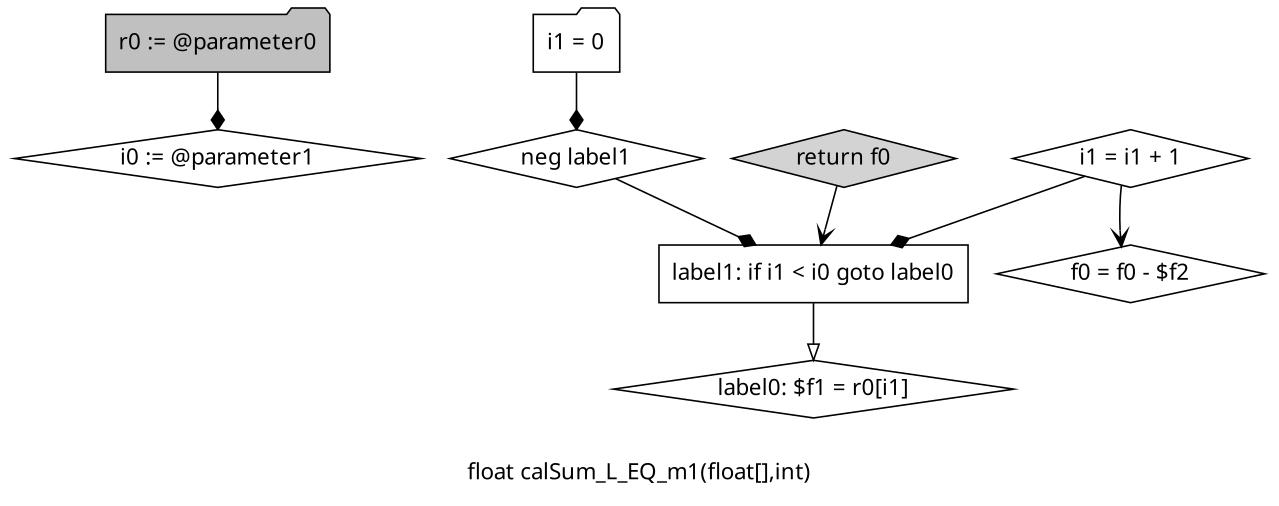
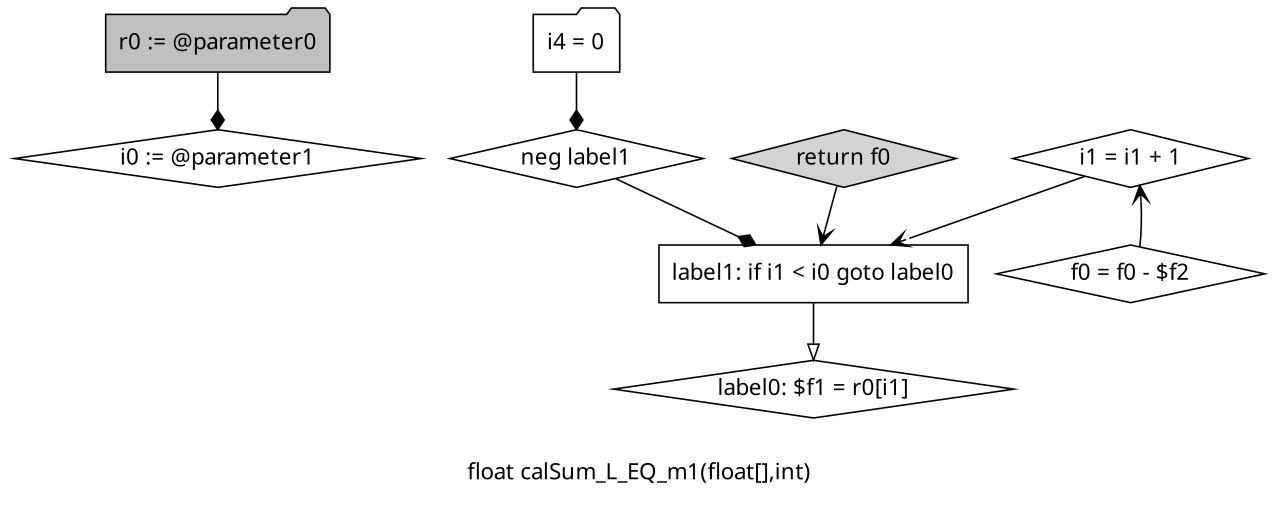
node "i1 = 0": label "i1 = 0" -> "i4 = 0"
edge "i1 = i1 + 1" -> "label1: if i1 < i0 goto label0": arrowhead diamond -> vee
edge "i1 = i1 + 1" -> "f0 = f0 - $f2": reversed
